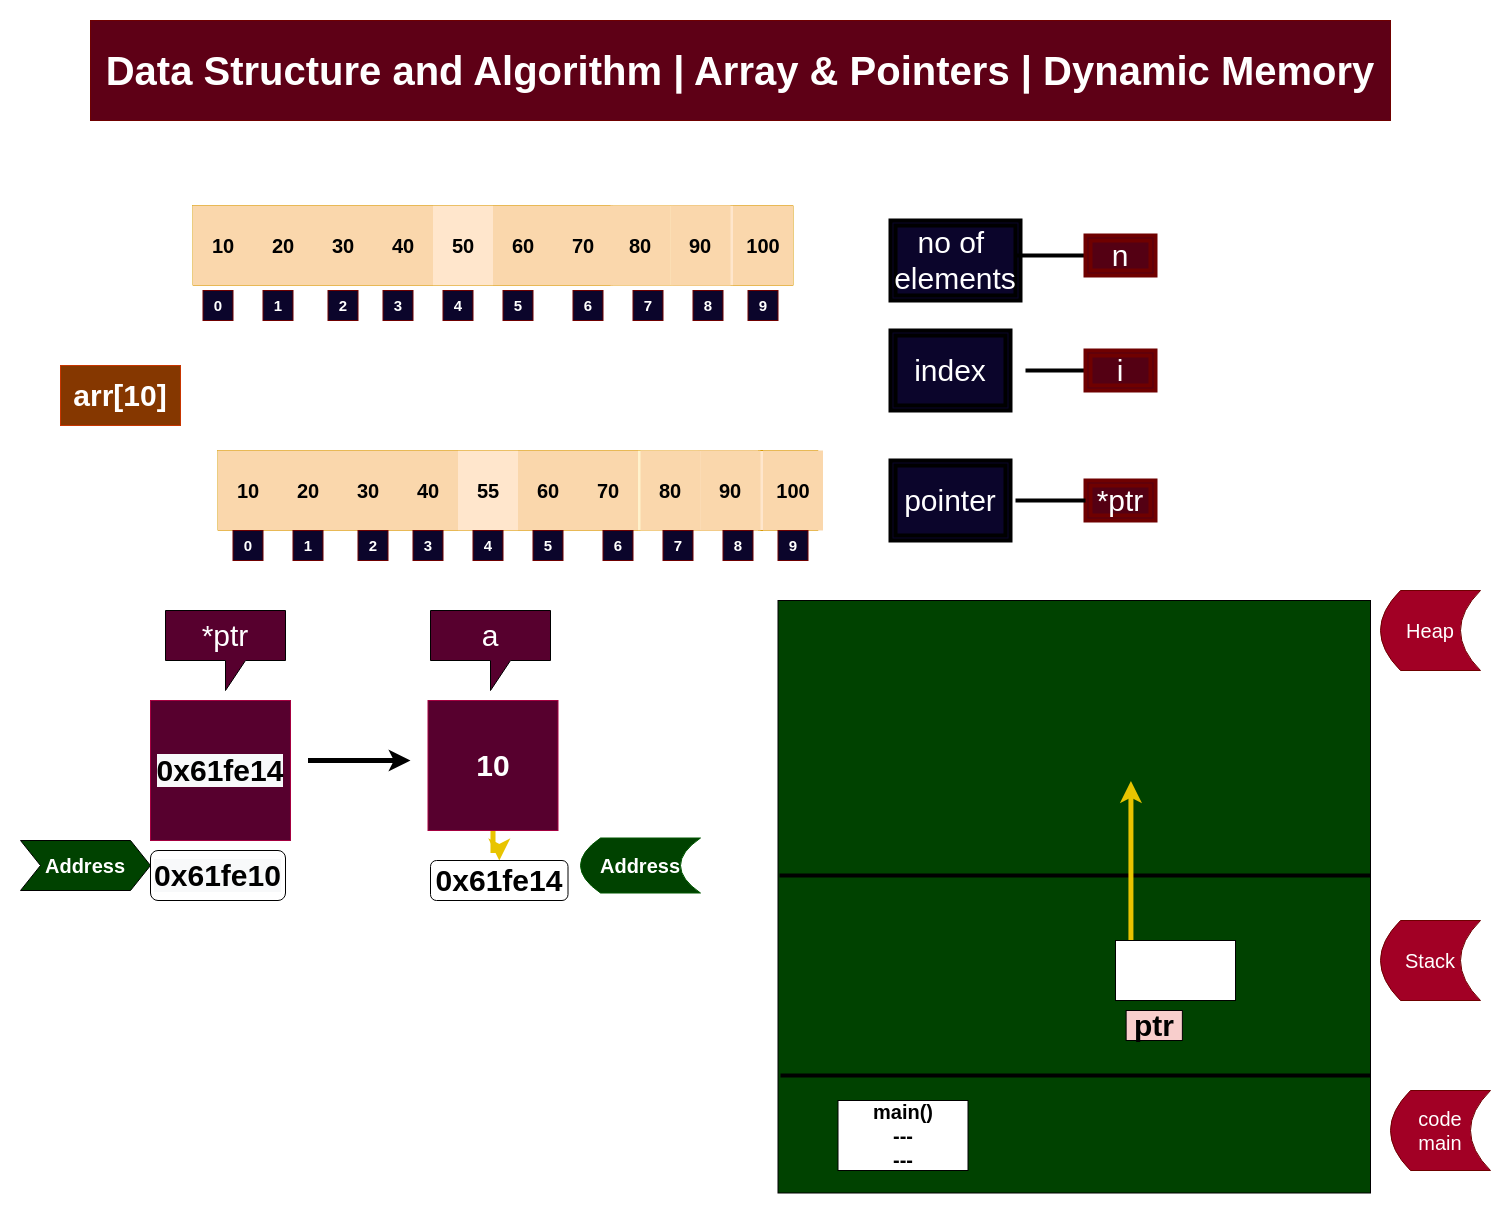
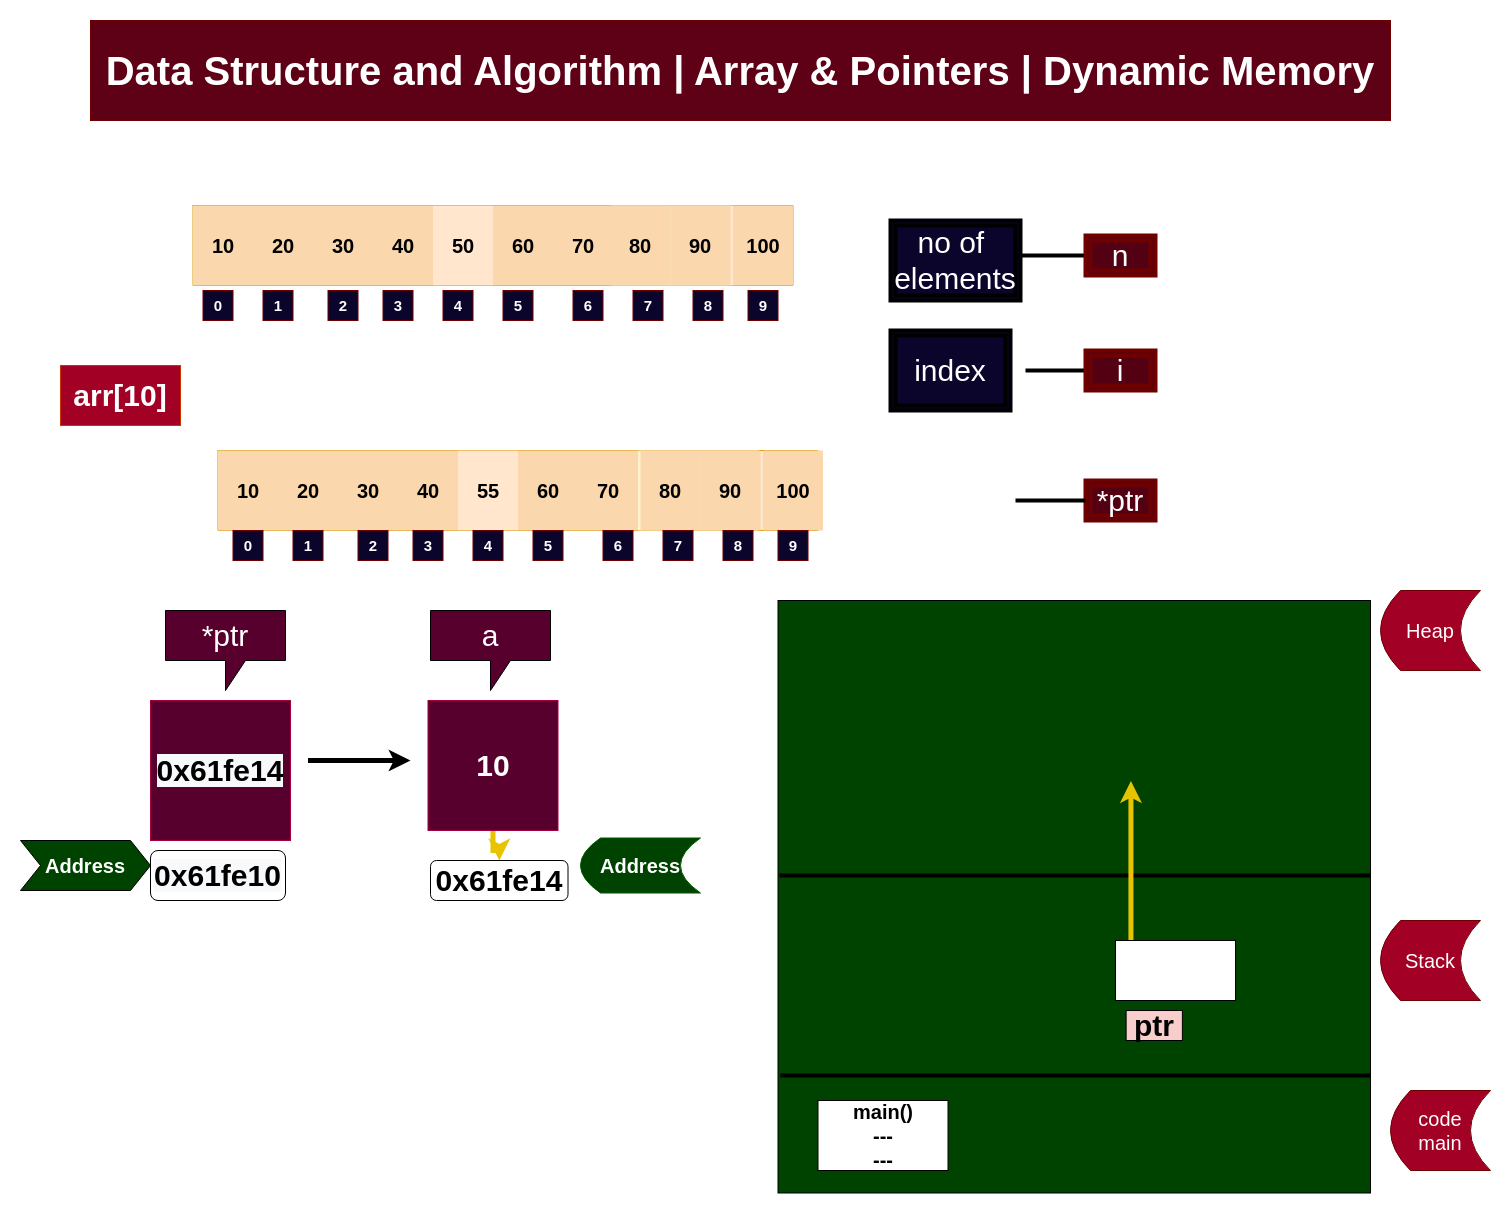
node "arr[10]": fillcolor #853700 -> #a20025
node "pointer": removed
node "main() --- ---": moved (903, 1136) -> (883, 1136)
